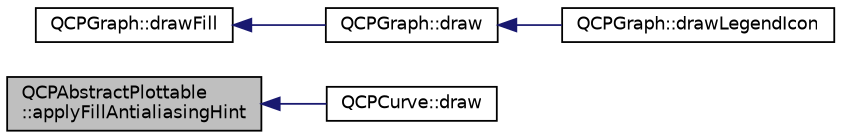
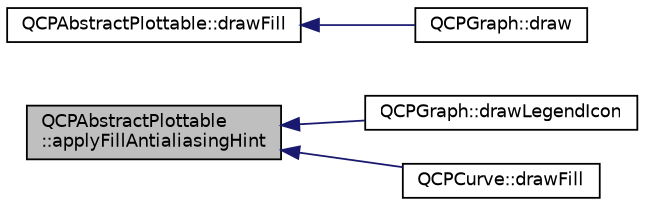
node "QCPGraph::drawFill": label "QCPGraph::drawFill" -> "QCPAbstractPlottable::drawFill"
edge "QCPGraph::drawLegendIcon" -> "QCPGraph::draw": now "QCPGraph::drawLegendIcon" -> "QCPAbstractPlottable ::applyFillAntialiasingHint"
node "QCPCurve::draw": label "QCPCurve::draw" -> "QCPCurve::drawFill"
